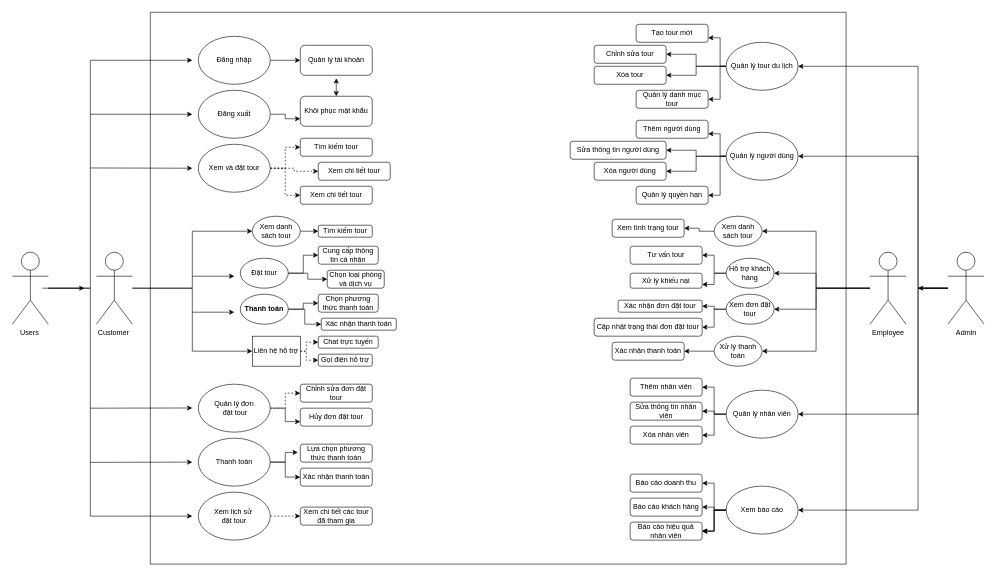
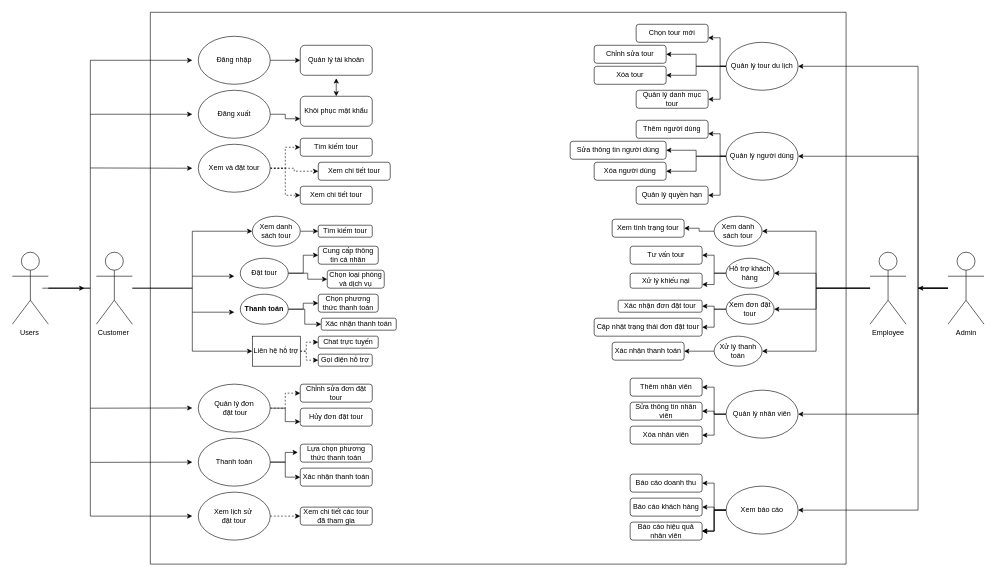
node "Tạo tour mới": label "Tạo tour mới" -> "Chọn tour mới"
